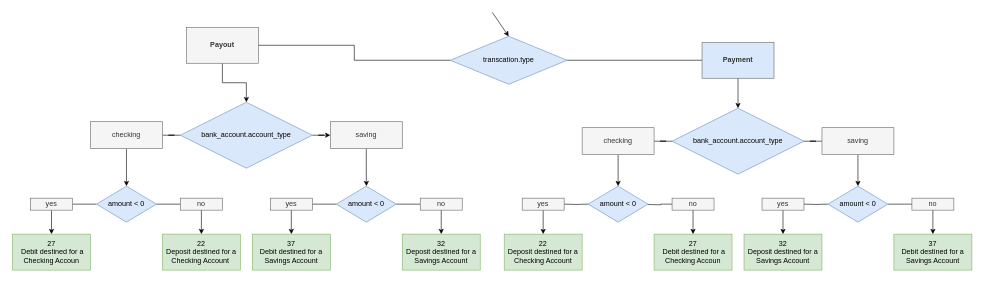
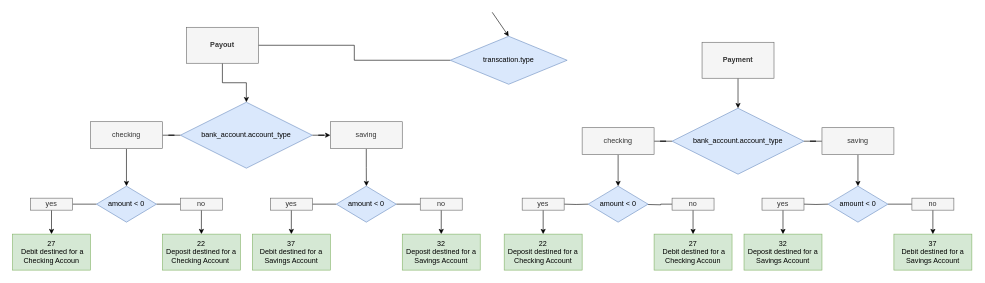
edge "transcation.type" -- "Payment": removed
node "Payment": fillcolor #dae8fc -> #f5f5f5
